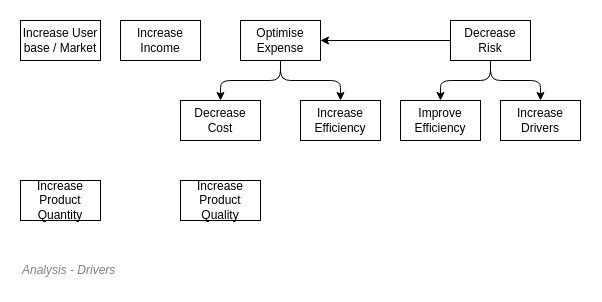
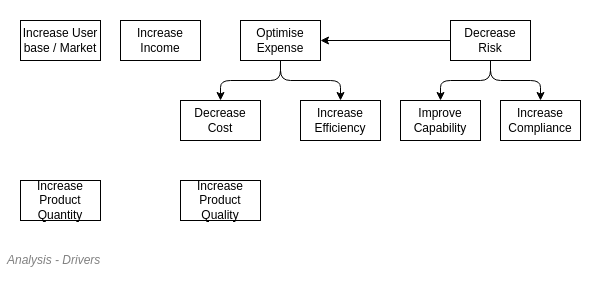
node "Improve Efficiency": label "Improve Efficiency" -> "Improve Capability"
node "Increase Drivers": label "Increase Drivers" -> "Increase Compliance"
node "Analysis - Drivers": moved (281, 271) -> (266, 261)
